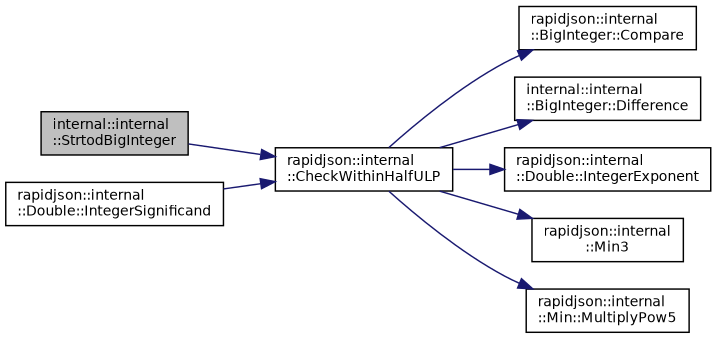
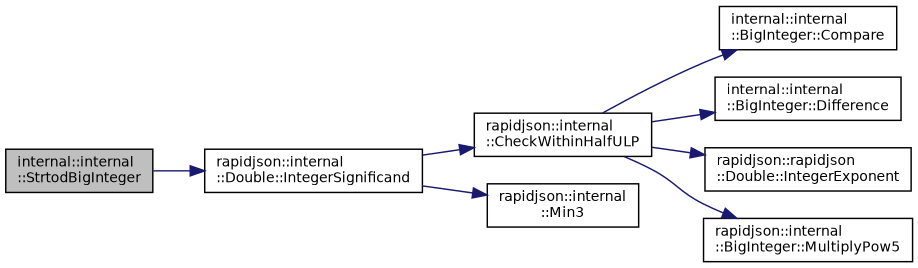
node "rapidjson::internal ::BigInteger::Compare": label "rapidjson::internal ::BigInteger::Compare" -> "internal::internal ::BigInteger::Compare"
edge "internal::internal ::StrtodBigInteger" -> "rapidjson::internal ::CheckWithinHalfULP": now "internal::internal ::StrtodBigInteger" -> "rapidjson::internal ::Double::IntegerSignificand"
node "rapidjson::internal ::Double::IntegerExponent": label "rapidjson::internal ::Double::IntegerExponent" -> "rapidjson::rapidjson ::Double::IntegerExponent"
edge "rapidjson::internal ::CheckWithinHalfULP" -> "rapidjson::internal ::Min3": now "rapidjson::internal ::Double::IntegerSignificand" -> "rapidjson::internal ::Min3"
node "rapidjson::internal ::Min::MultiplyPow5": label "rapidjson::internal ::Min::MultiplyPow5" -> "rapidjson::internal ::BigInteger::MultiplyPow5"
